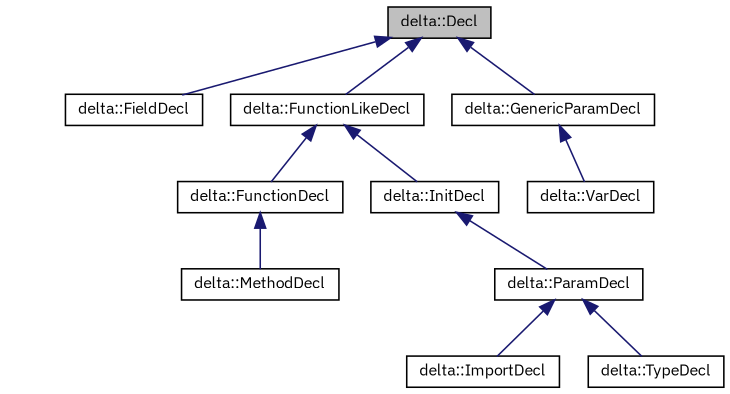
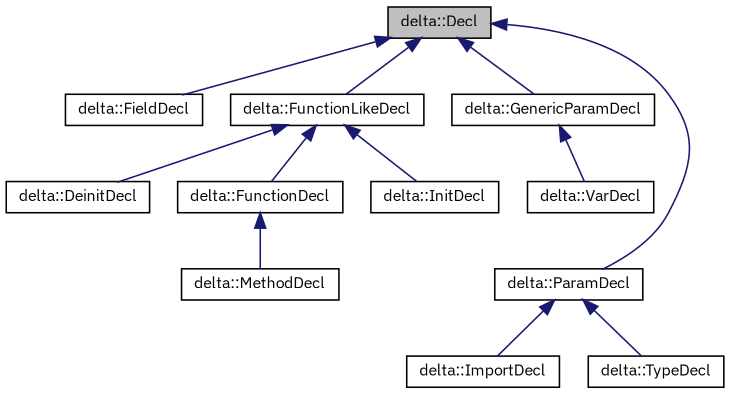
node "delta::DeinitDecl": added
edge "delta::ParamDecl" -> "delta::InitDecl": now "delta::ParamDecl" -> "delta::Decl"
